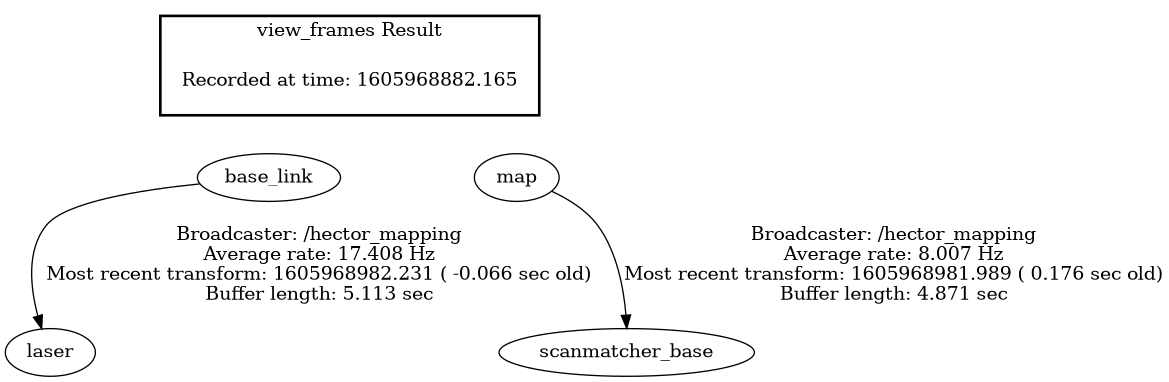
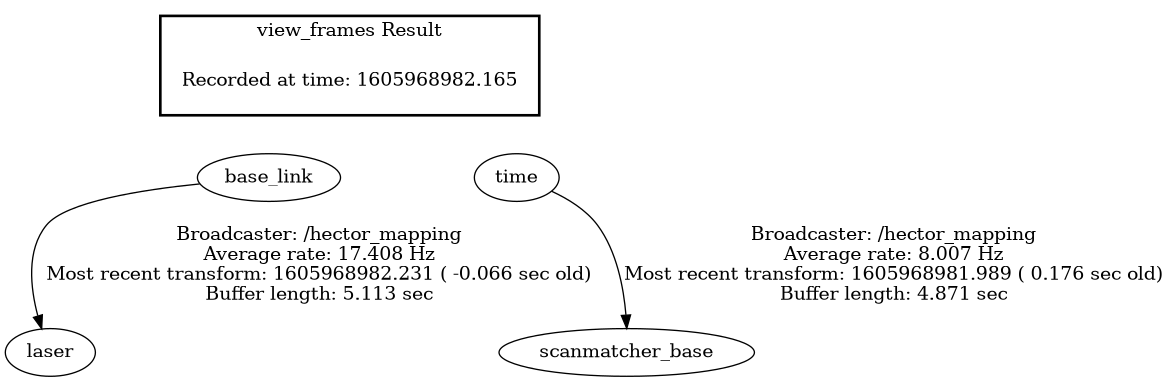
node "Recorded at time: 1605968882.165": label "Recorded at time: 1605968882.165" -> "Recorded at time: 1605968982.165"
node "map": label "map" -> "time"
